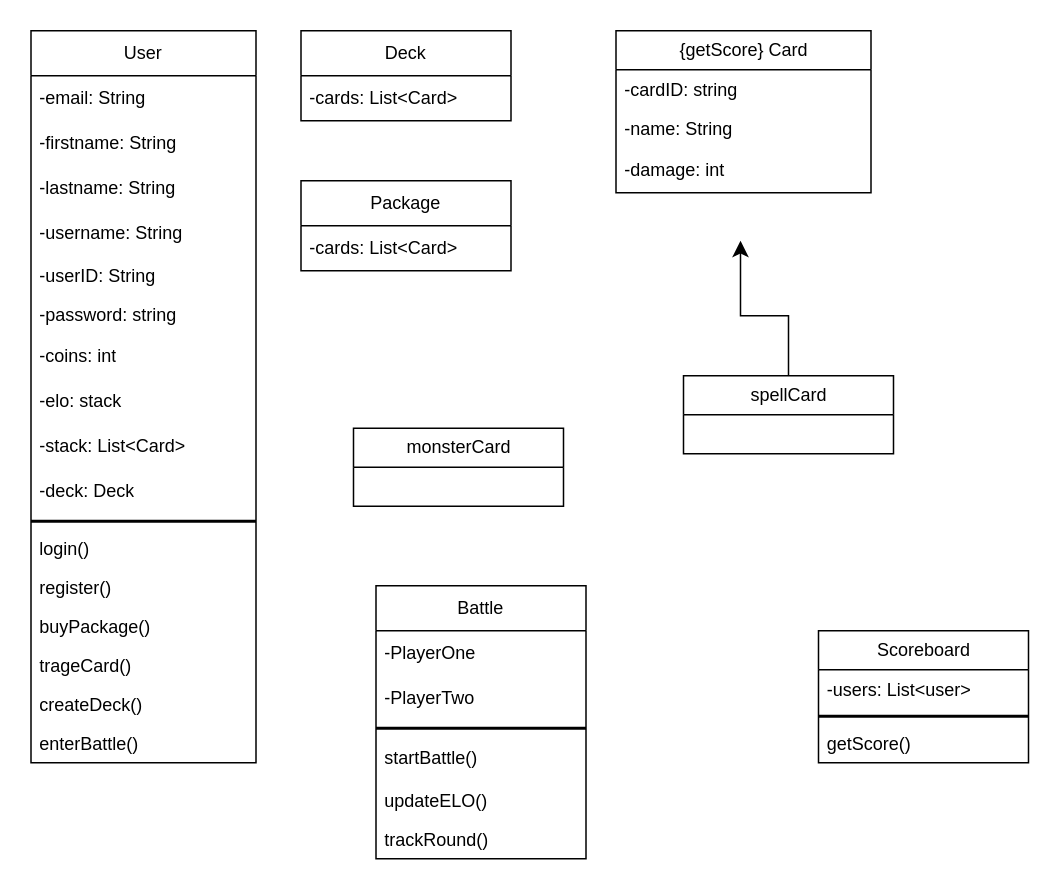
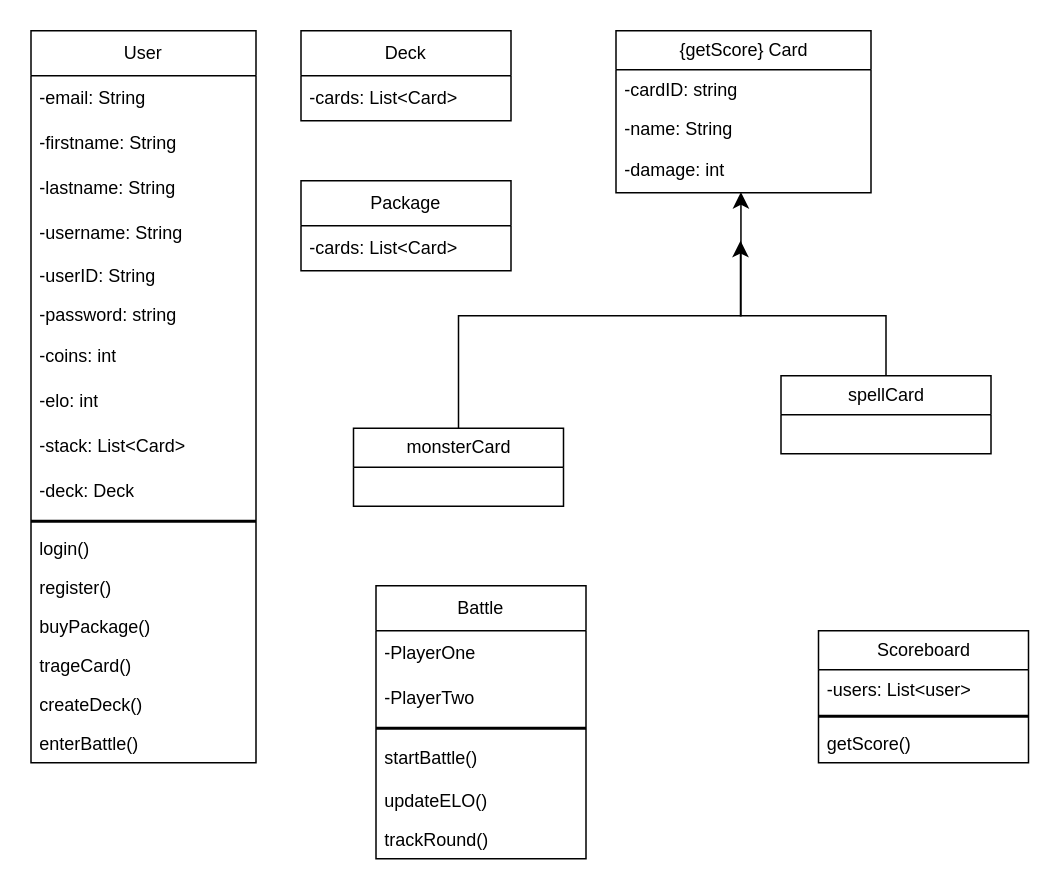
edge "monsterCard" -> "-damage: int": added
node "-elo: stack": label "-elo: stack" -> "-elo: int"
node "spellCard": moved (788, 415) -> (886, 415)
